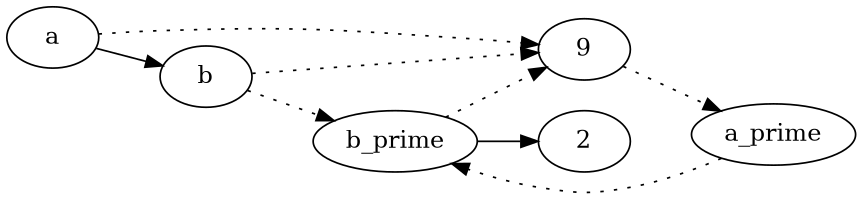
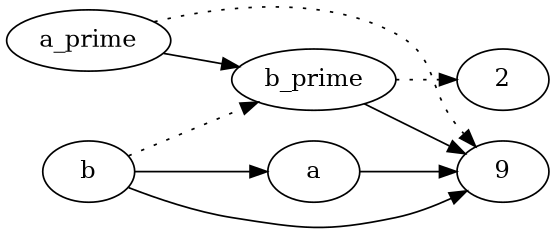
edge "a" -> "9": style dotted -> solid
edge "a" -> "b": reversed
edge "b" -> "9": style dotted -> solid
edge "9" -> "a_prime": reversed
edge "b_prime" -> "9": style dotted -> solid
edge "b_prime" -> "2": style solid -> dotted
edge "a_prime" -> "b_prime": style dotted -> solid
